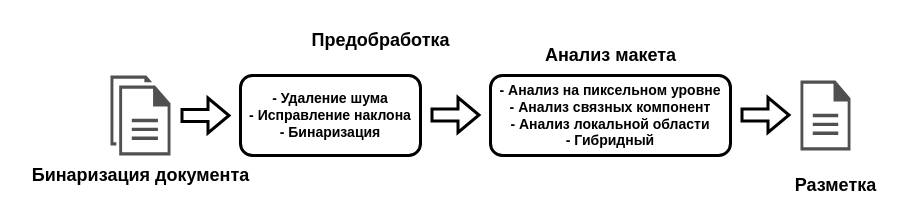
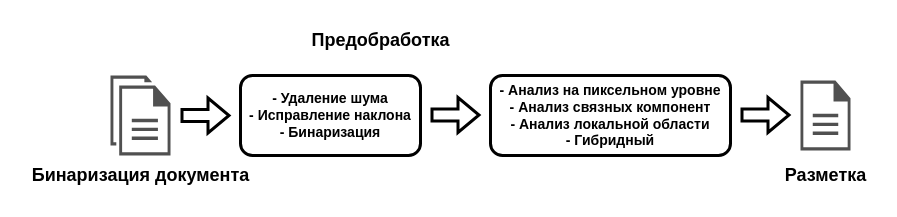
node "Анализ макета": removed
node "Разметка": moved (836, 186) -> (826, 176)
